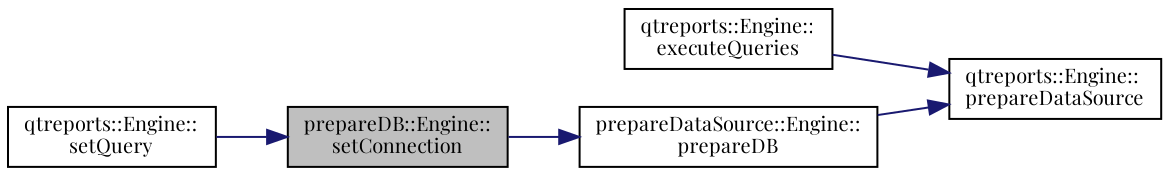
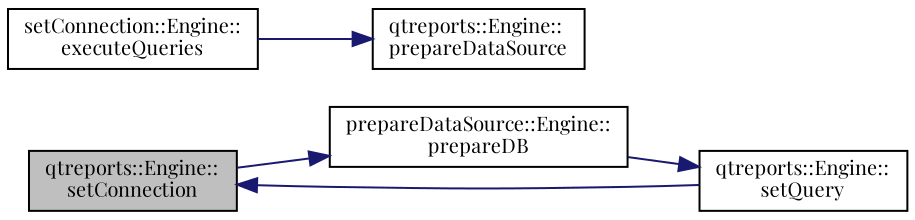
node "qtreports::Engine:: executeQueries": label "qtreports::Engine:: executeQueries" -> "setConnection::Engine:: executeQueries"
edge "prepareDataSource::Engine:: prepareDB" -> "qtreports::Engine:: prepareDataSource": now "prepareDataSource::Engine:: prepareDB" -> "qtreports::Engine:: setQuery"
node "prepareDB::Engine:: setConnection": label "prepareDB::Engine:: setConnection" -> "qtreports::Engine:: setConnection"
